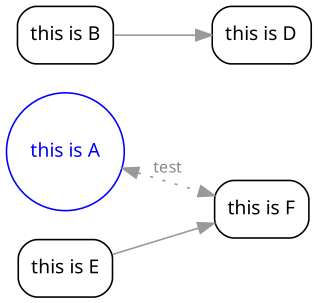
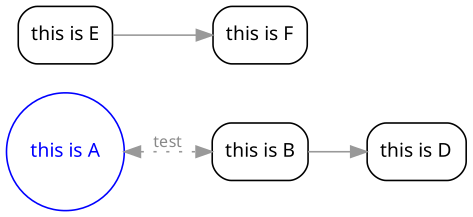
edge "this is A" -- "this is F": now "this is A" -- "this is B"
